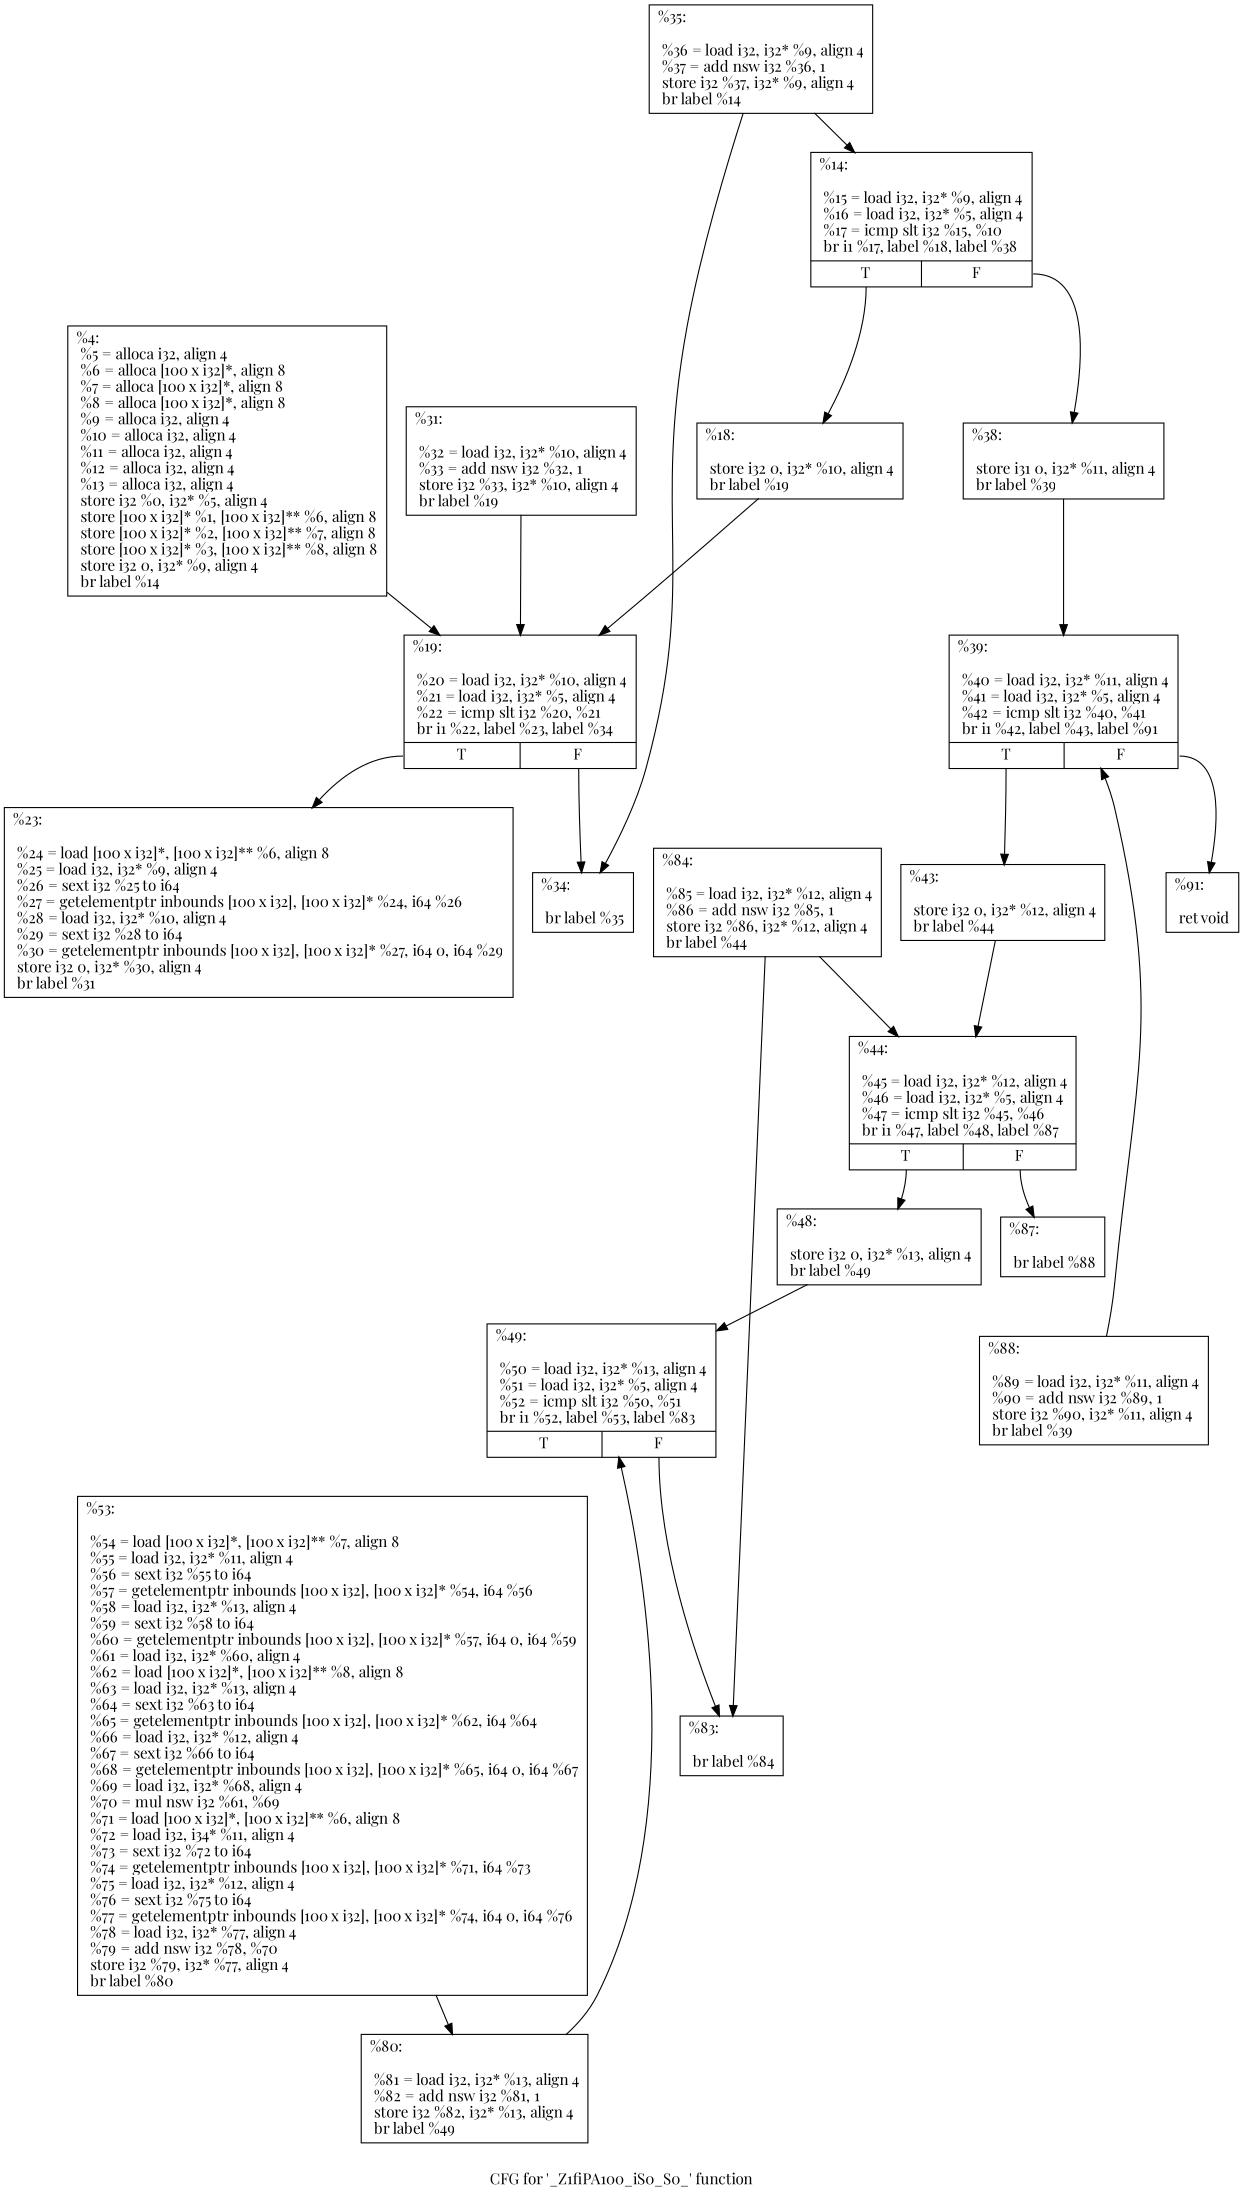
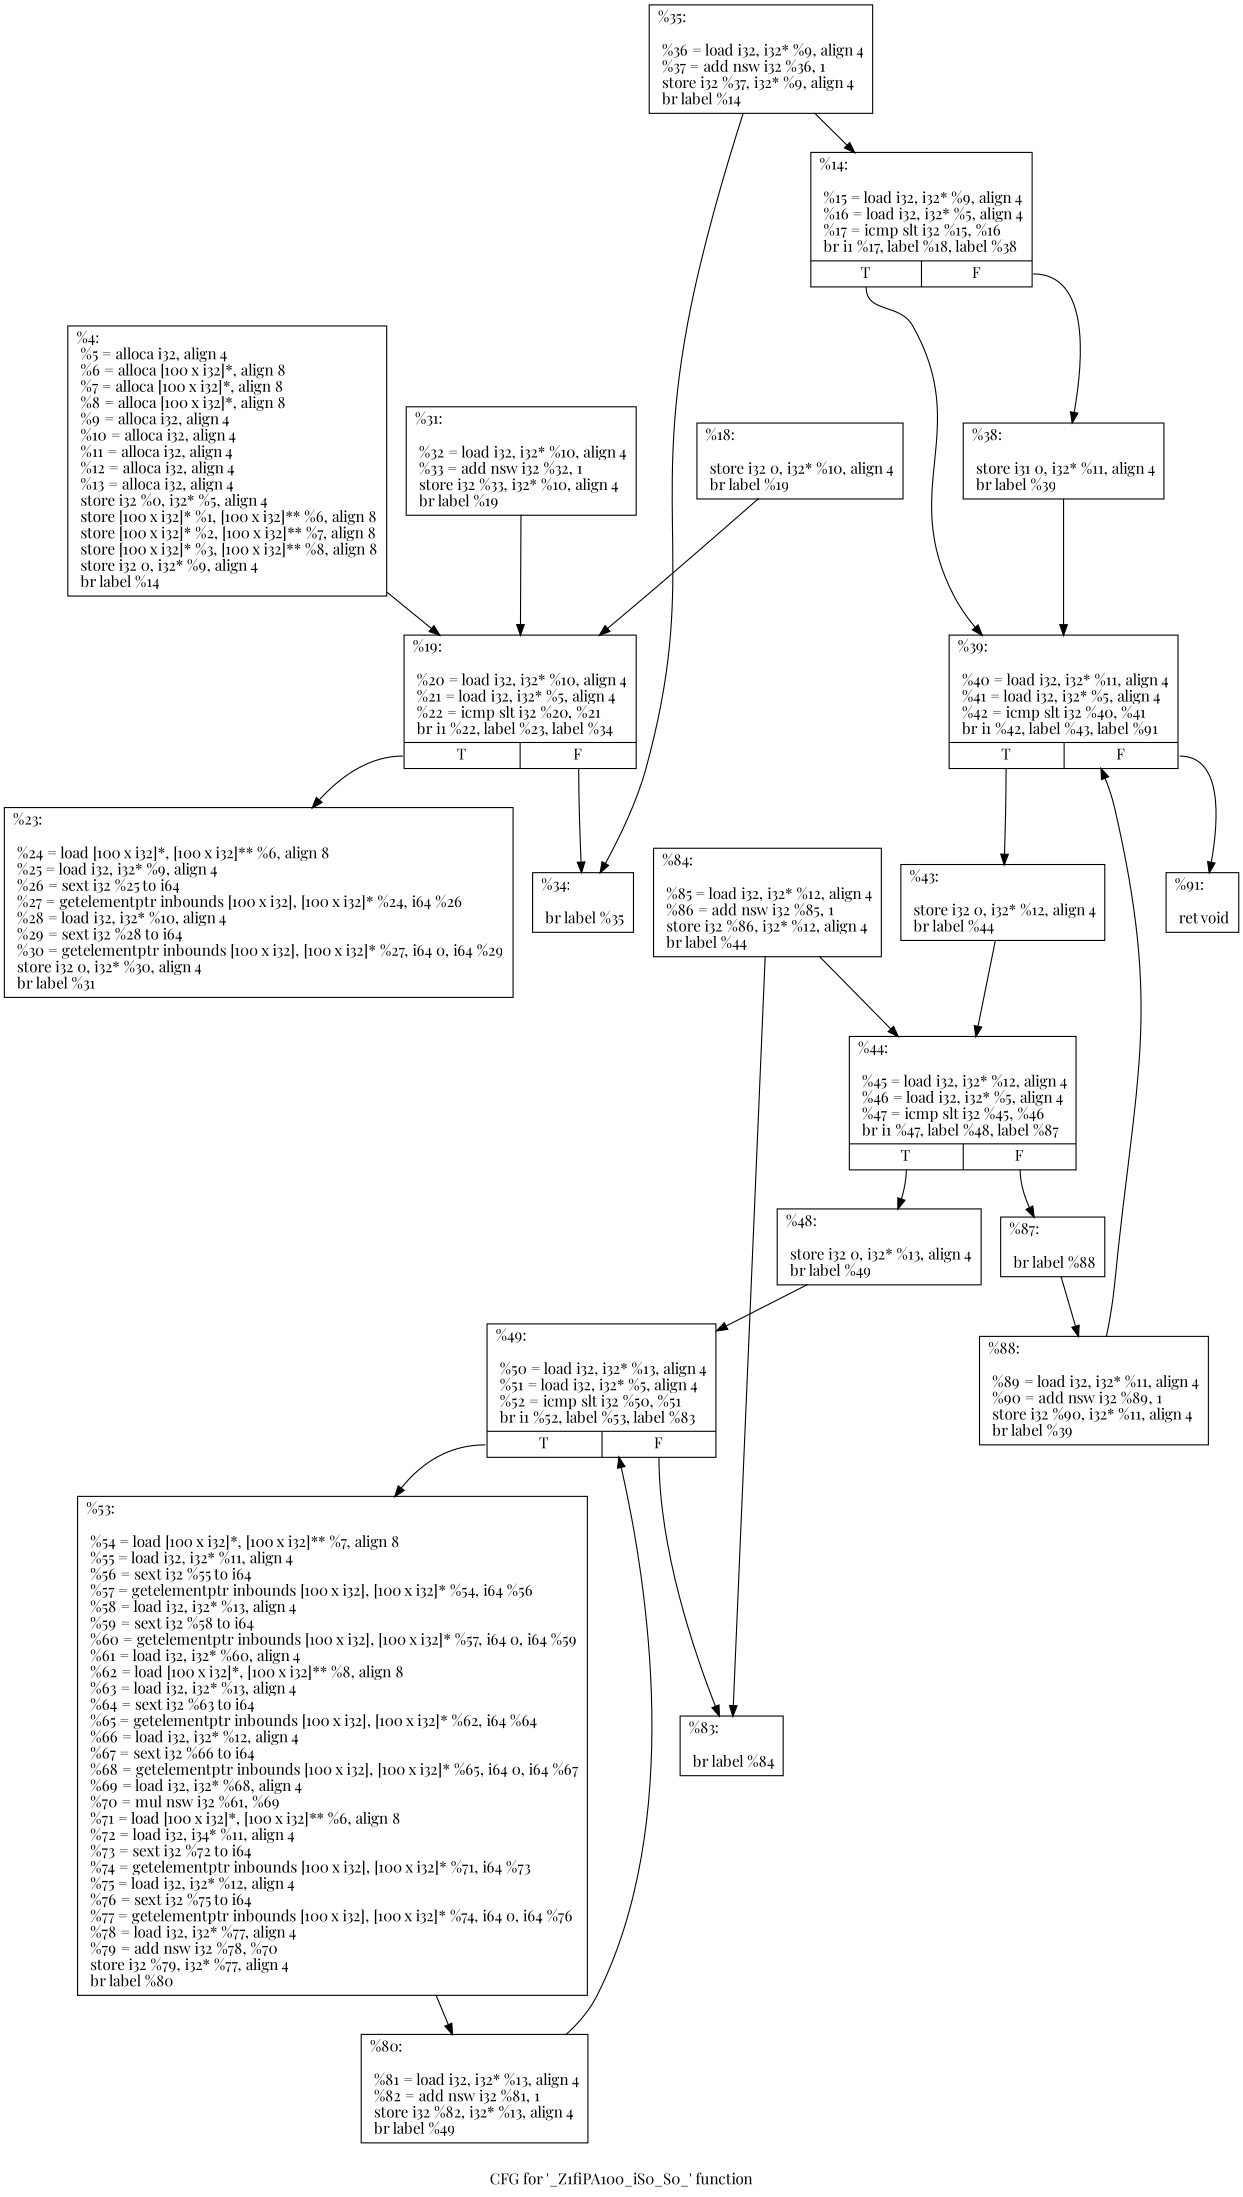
node "%14:": text "%17 = icmp slt i32 %15, %10" -> "%17 = icmp slt i32 %15, %16"
edge "%14:" -> "%18:": now "%14:" -> "%39:"
edge "%87:" -> "%88:": added
edge "%49:" -> "%53:": added
